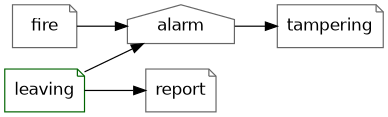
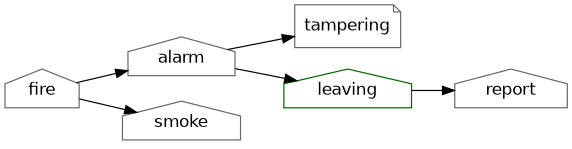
node "fire": shape note -> house
edge "leaving" -> "alarm": reversed
node "leaving": shape note -> house
node "report": shape note -> house
node "smoke": added
